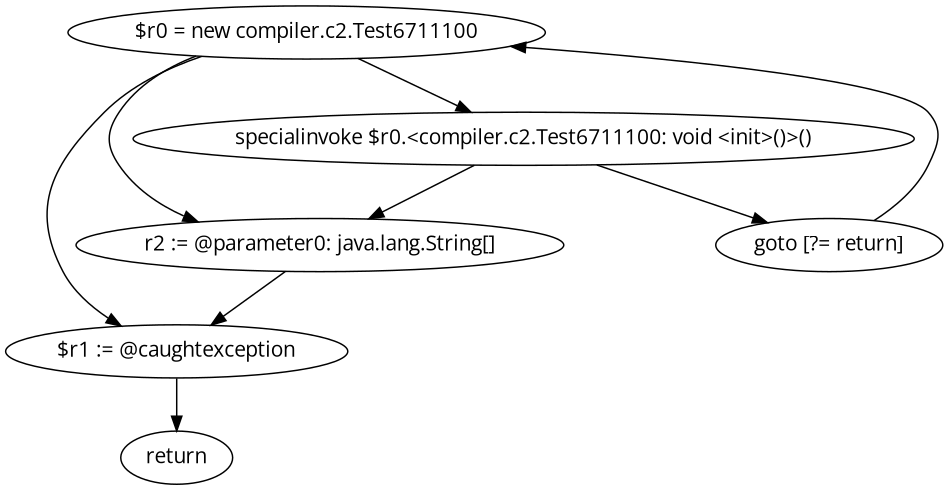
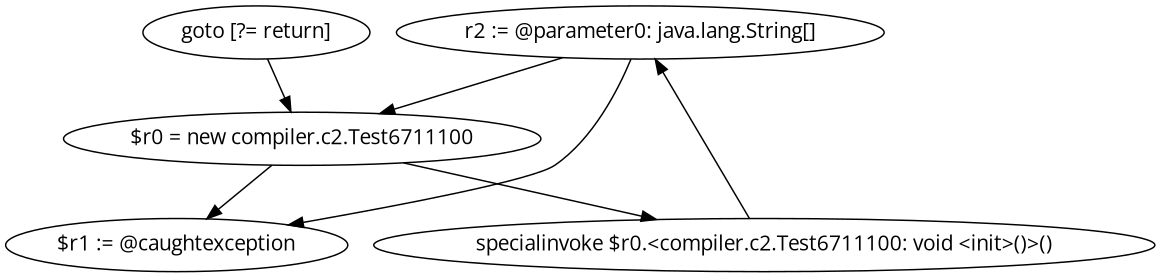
edge "$r0 = new compiler.c2.Test6711100" -> "r2 := @parameter0: java.lang.String[]": reversed
edge "specialinvoke $r0.<compiler.c2.Test6711100: void <init>()>()" -> "goto [?= return]": removed
node "return": removed
